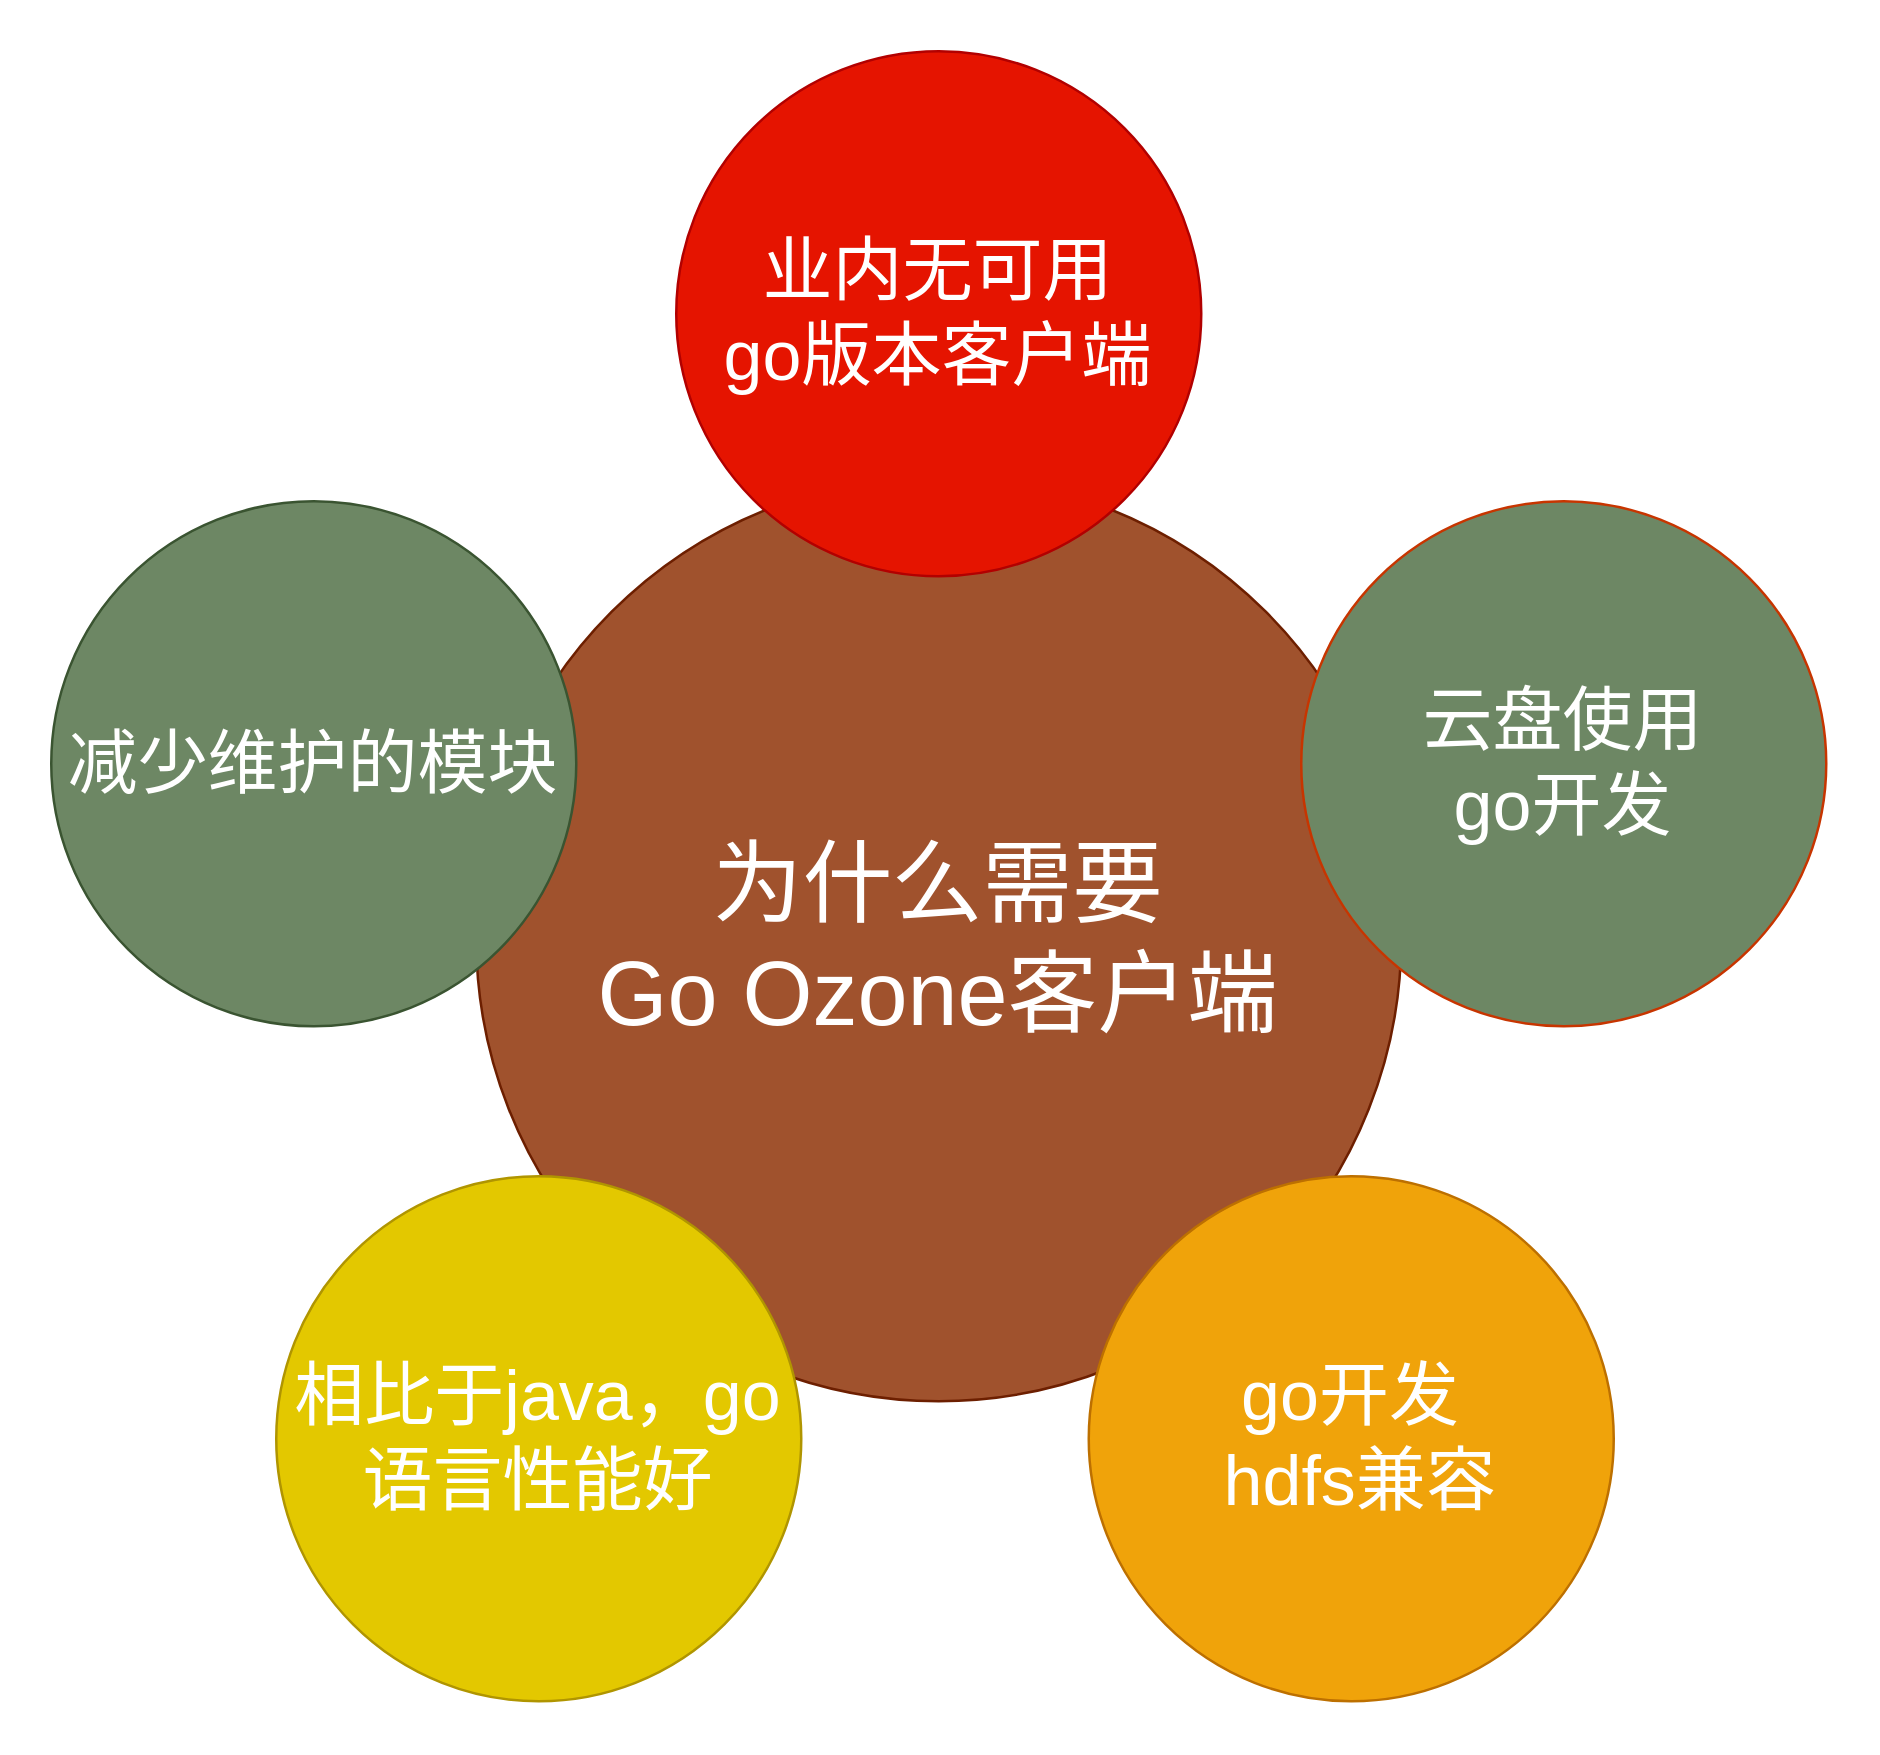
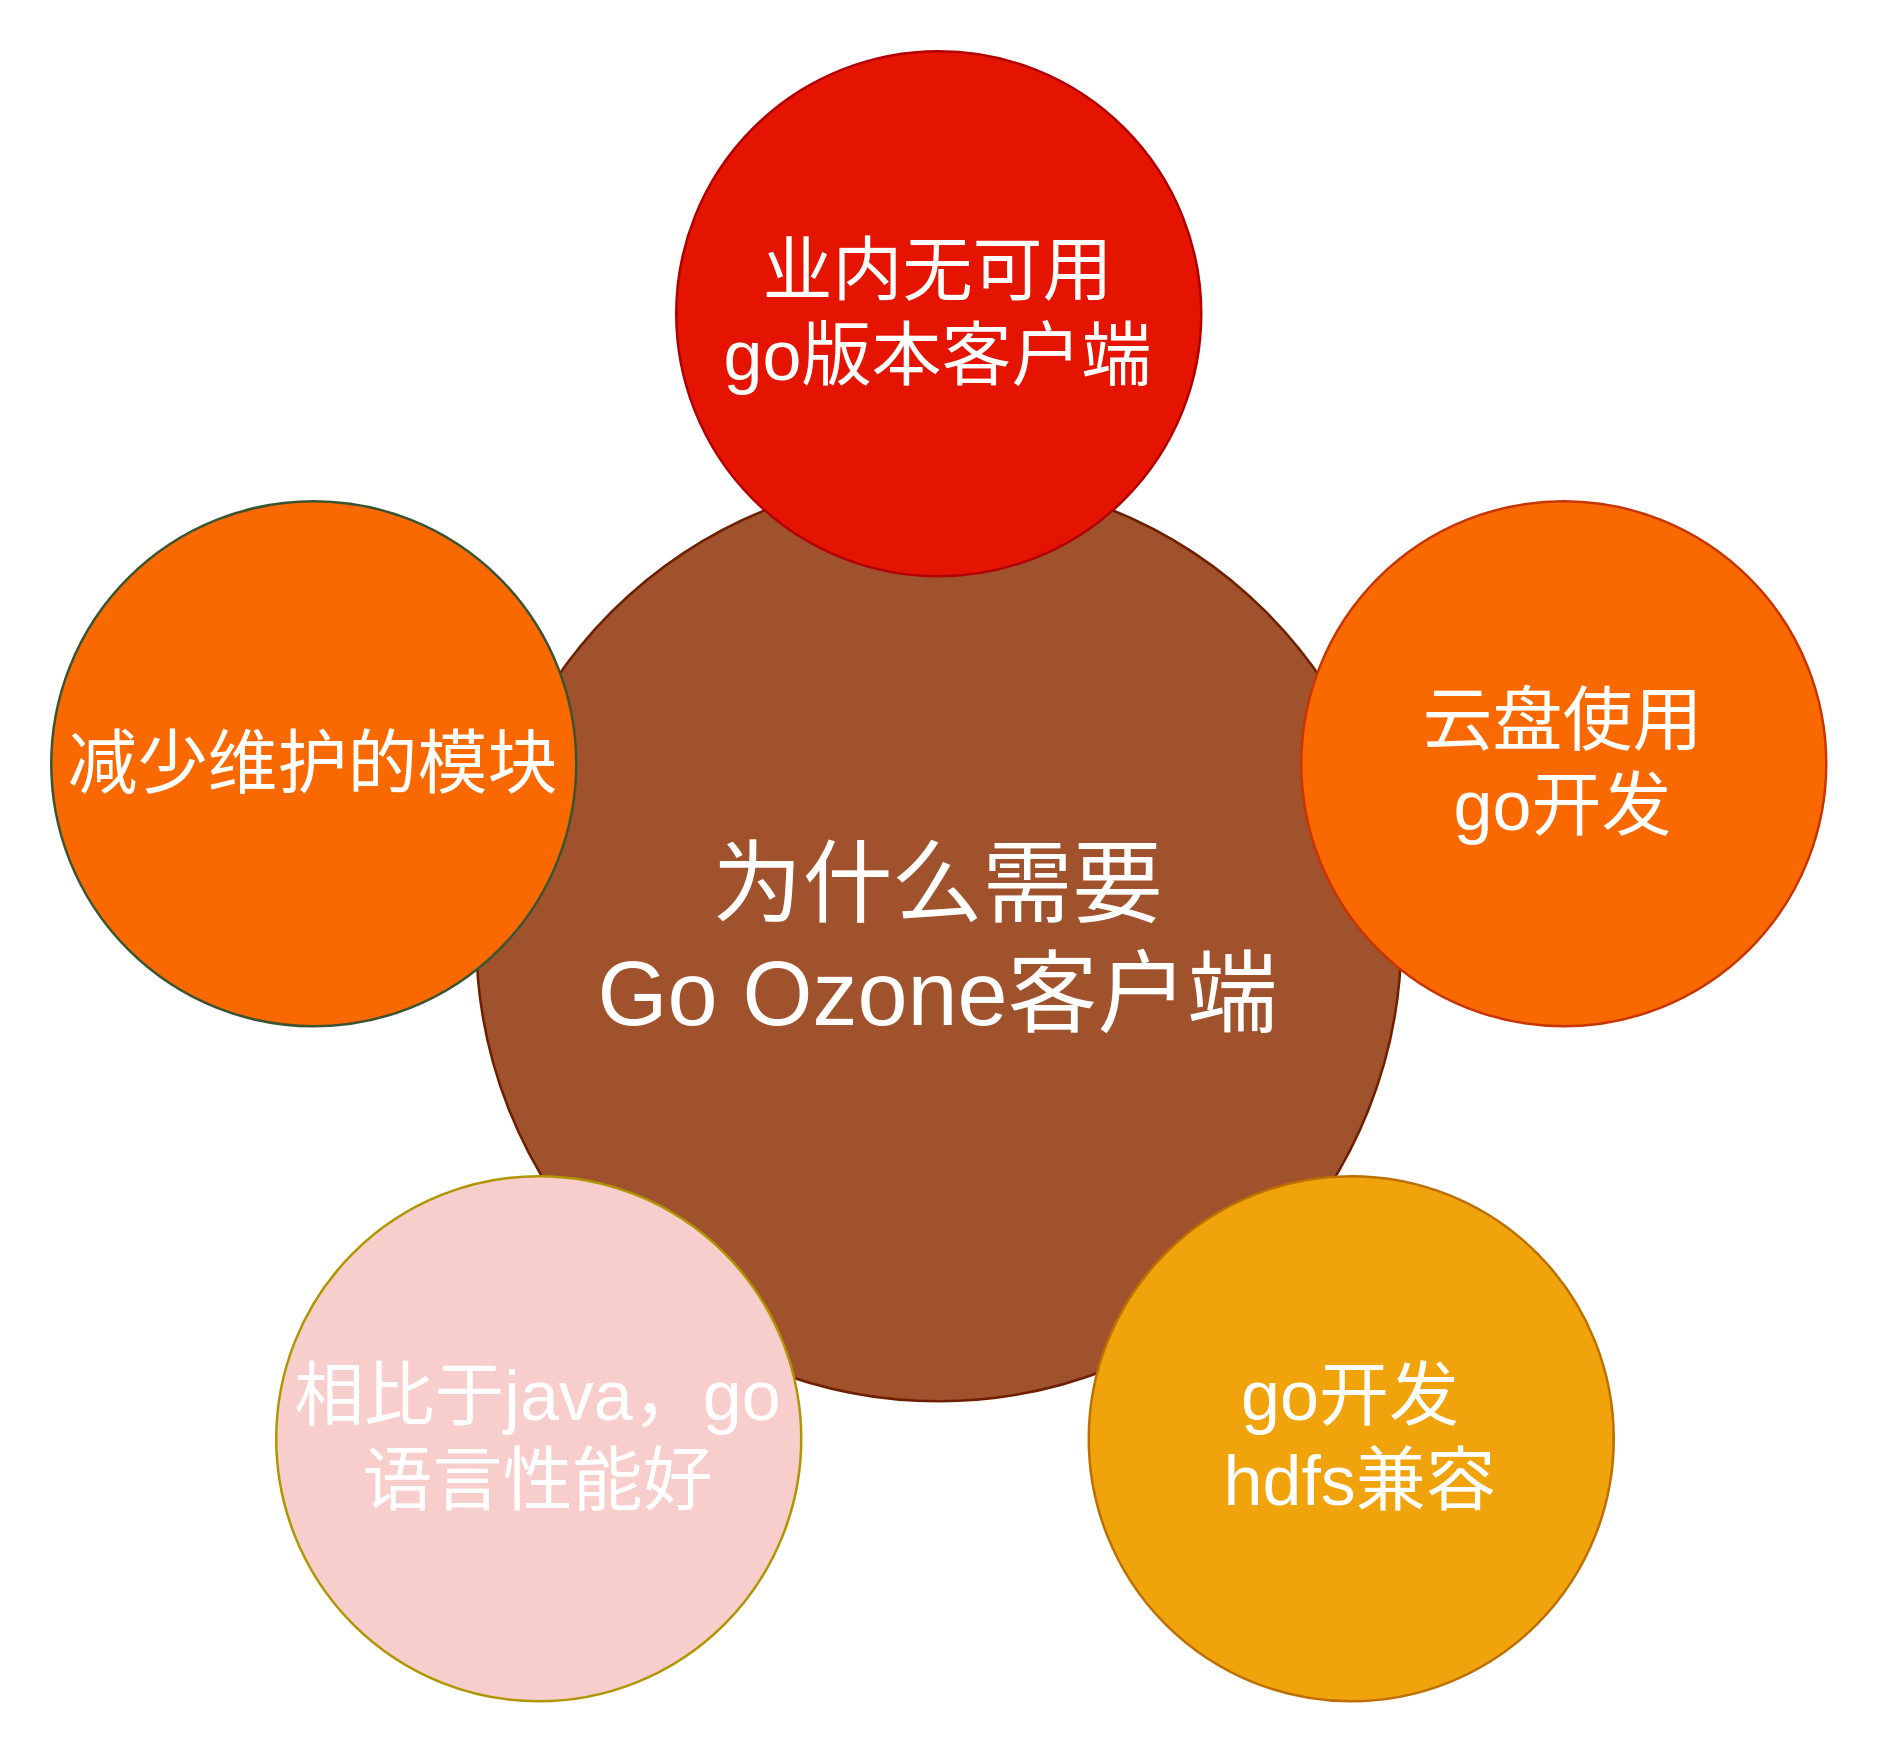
node "减少维护的模块": fillcolor #6d8764 -> #fa6800
node "云盘使用 go开发": fillcolor #6d8764 -> #fa6800
node "相比于java，go语言性能好": fillcolor #e3c800 -> #f8cecc
